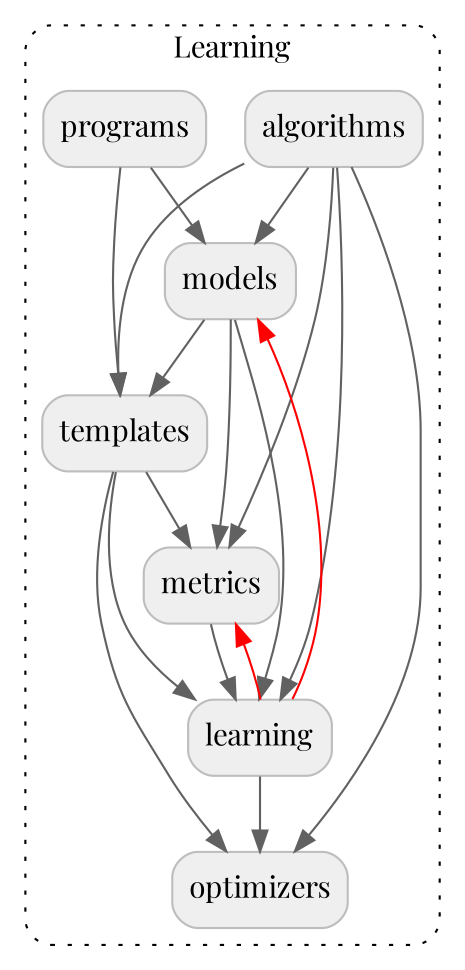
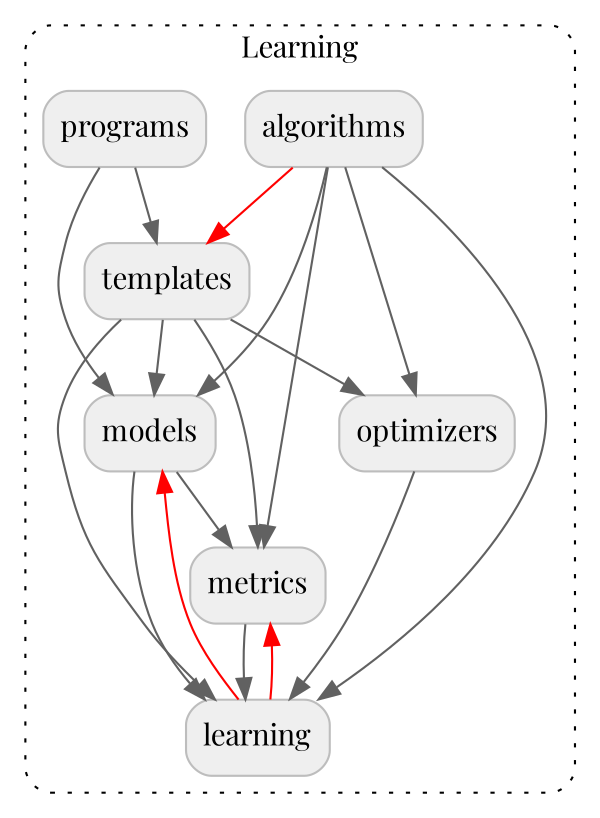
edge "algorithms" -> "templates": color #616161 -> #ff0000
edge "models" -> "templates": reversed
edge "learning" -> "optimizers": reversed
